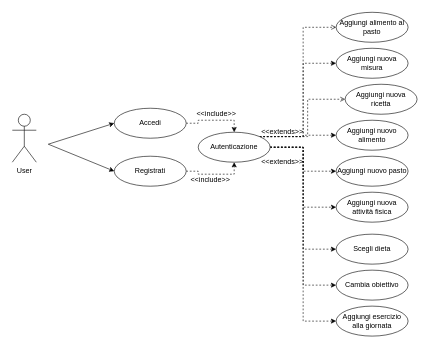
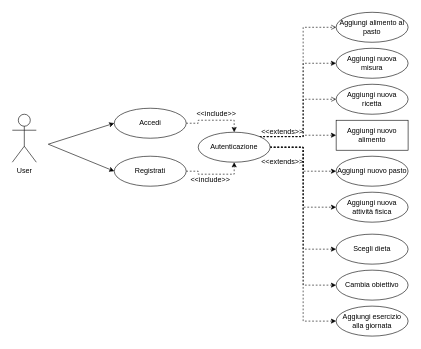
node "Aggiungi nuova ricetta": moved (381, 99) -> (372, 99)
node "Aggiungi nuovo alimento": shape ellipse -> rectangle
